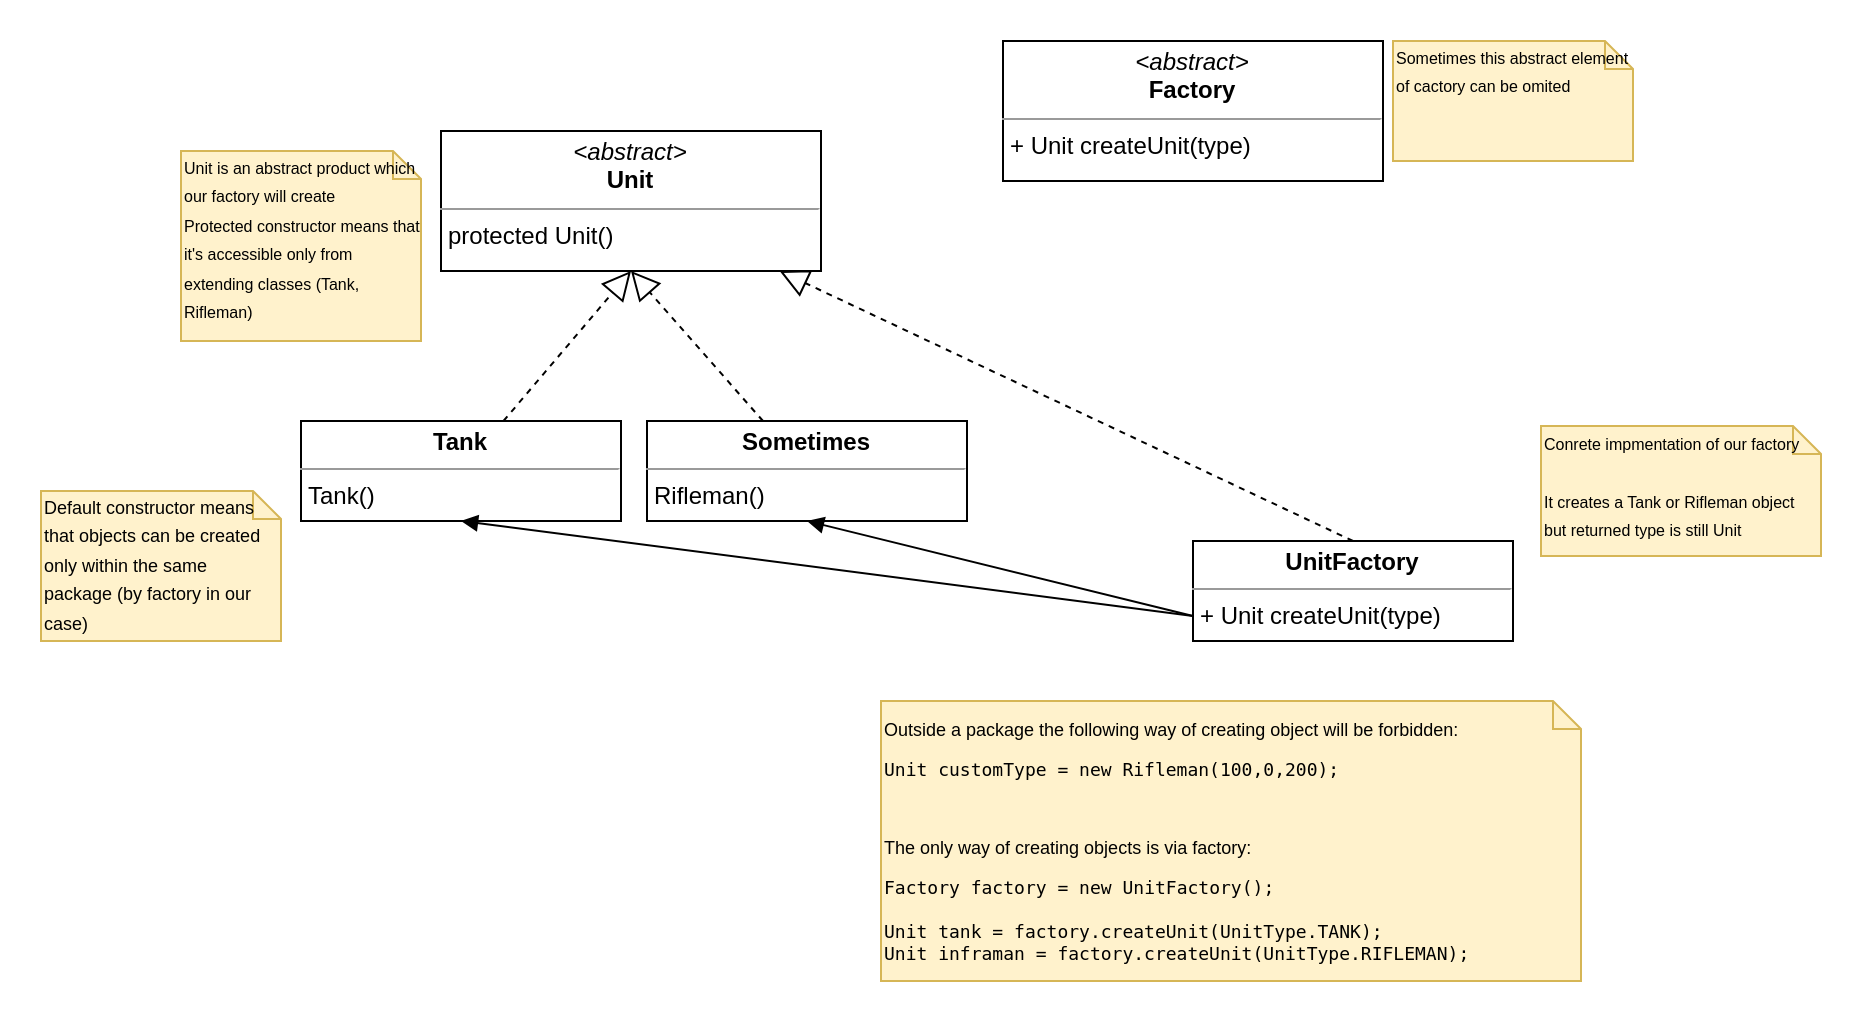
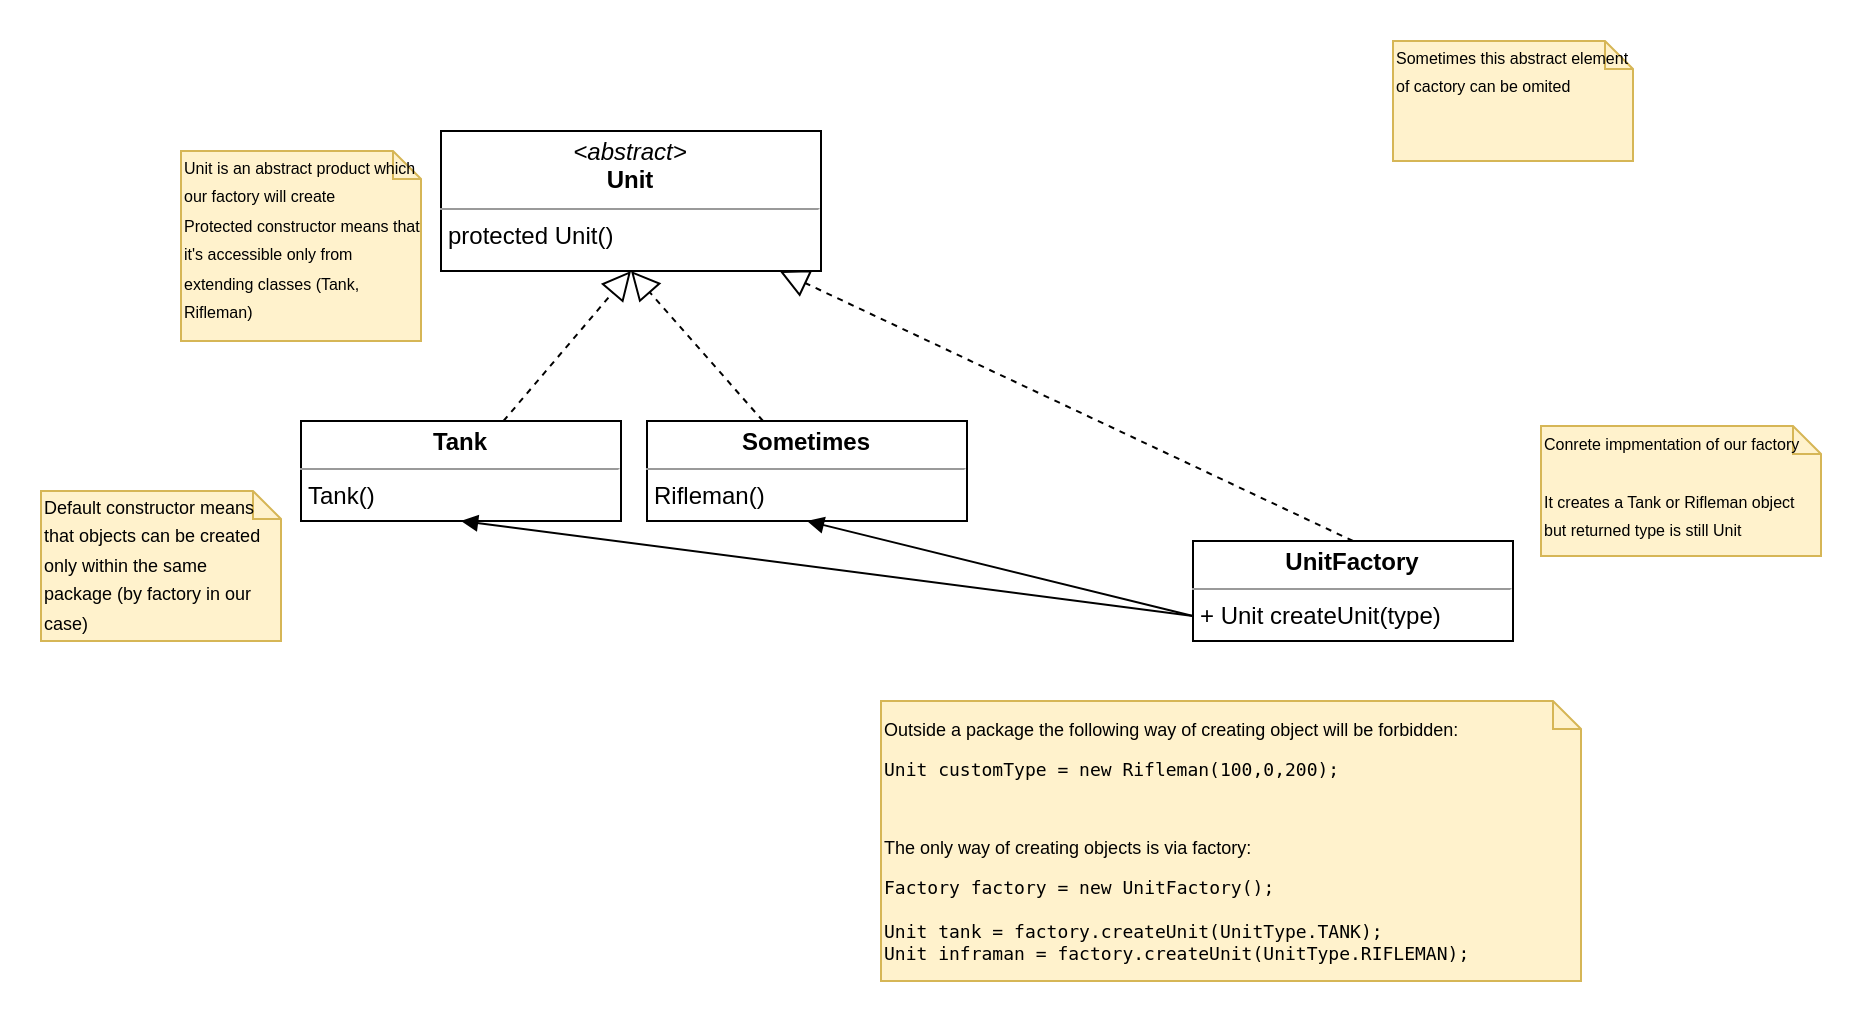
node "<abstract> Factory + Unit createUnit(type)": removed
